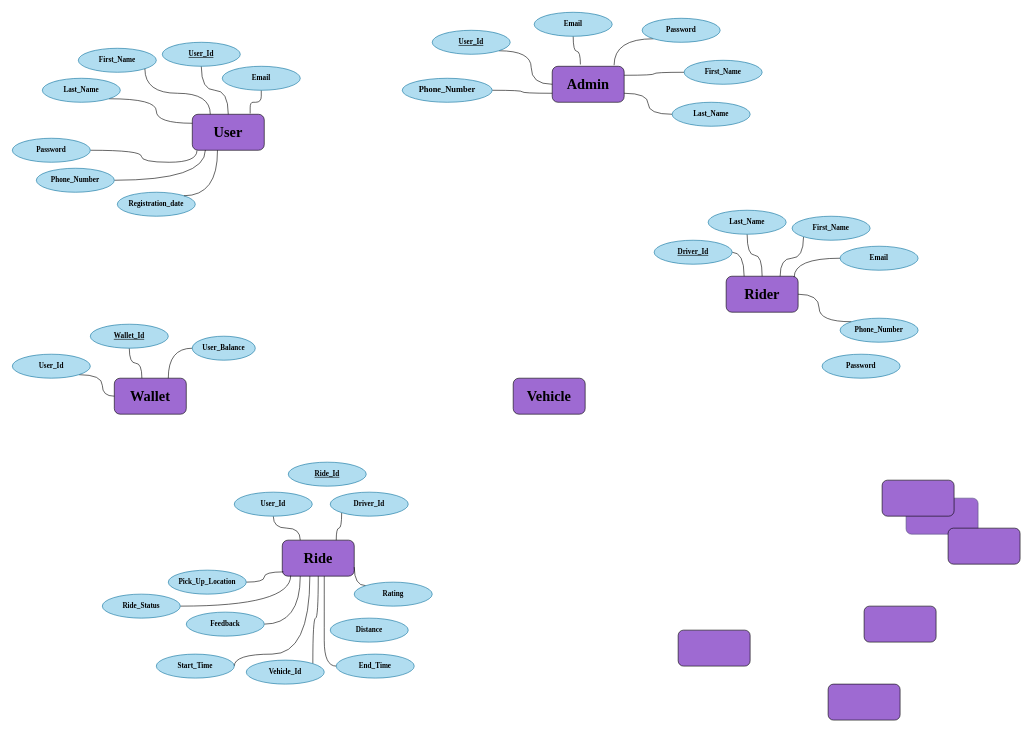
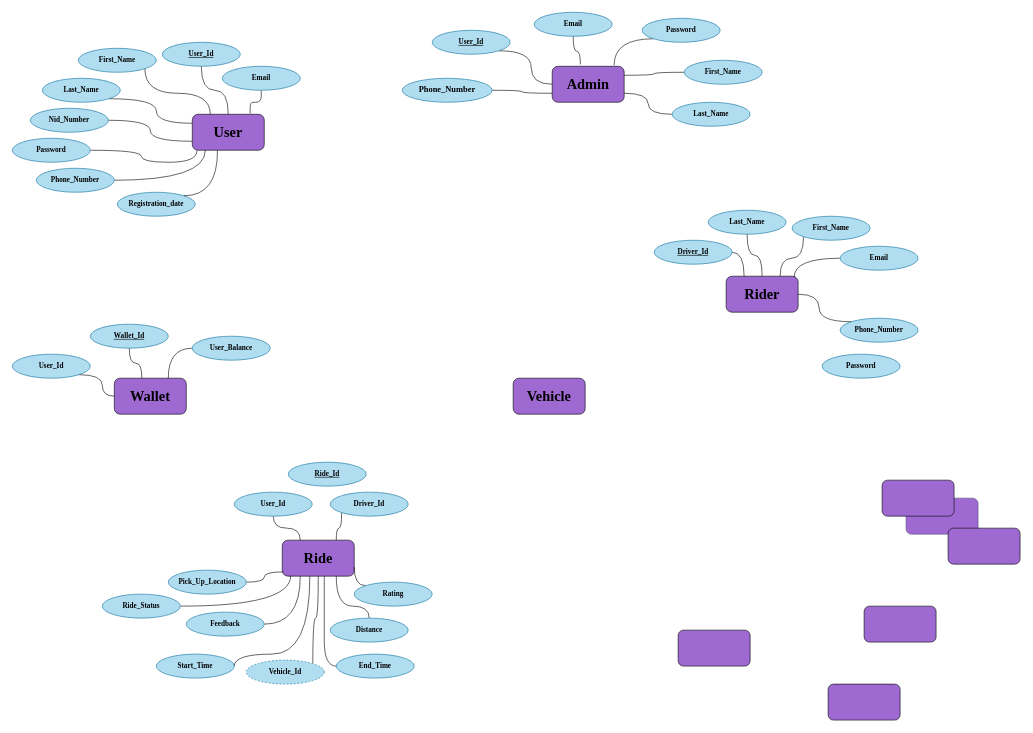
node "Nid_Number": added
edge "Nid_Number" -- "User": added
node "User_Balance": size 63x24 -> 78x24
edge "Ride" -- "Distance": added
node "Vehicle_Id": style solid -> dashed
